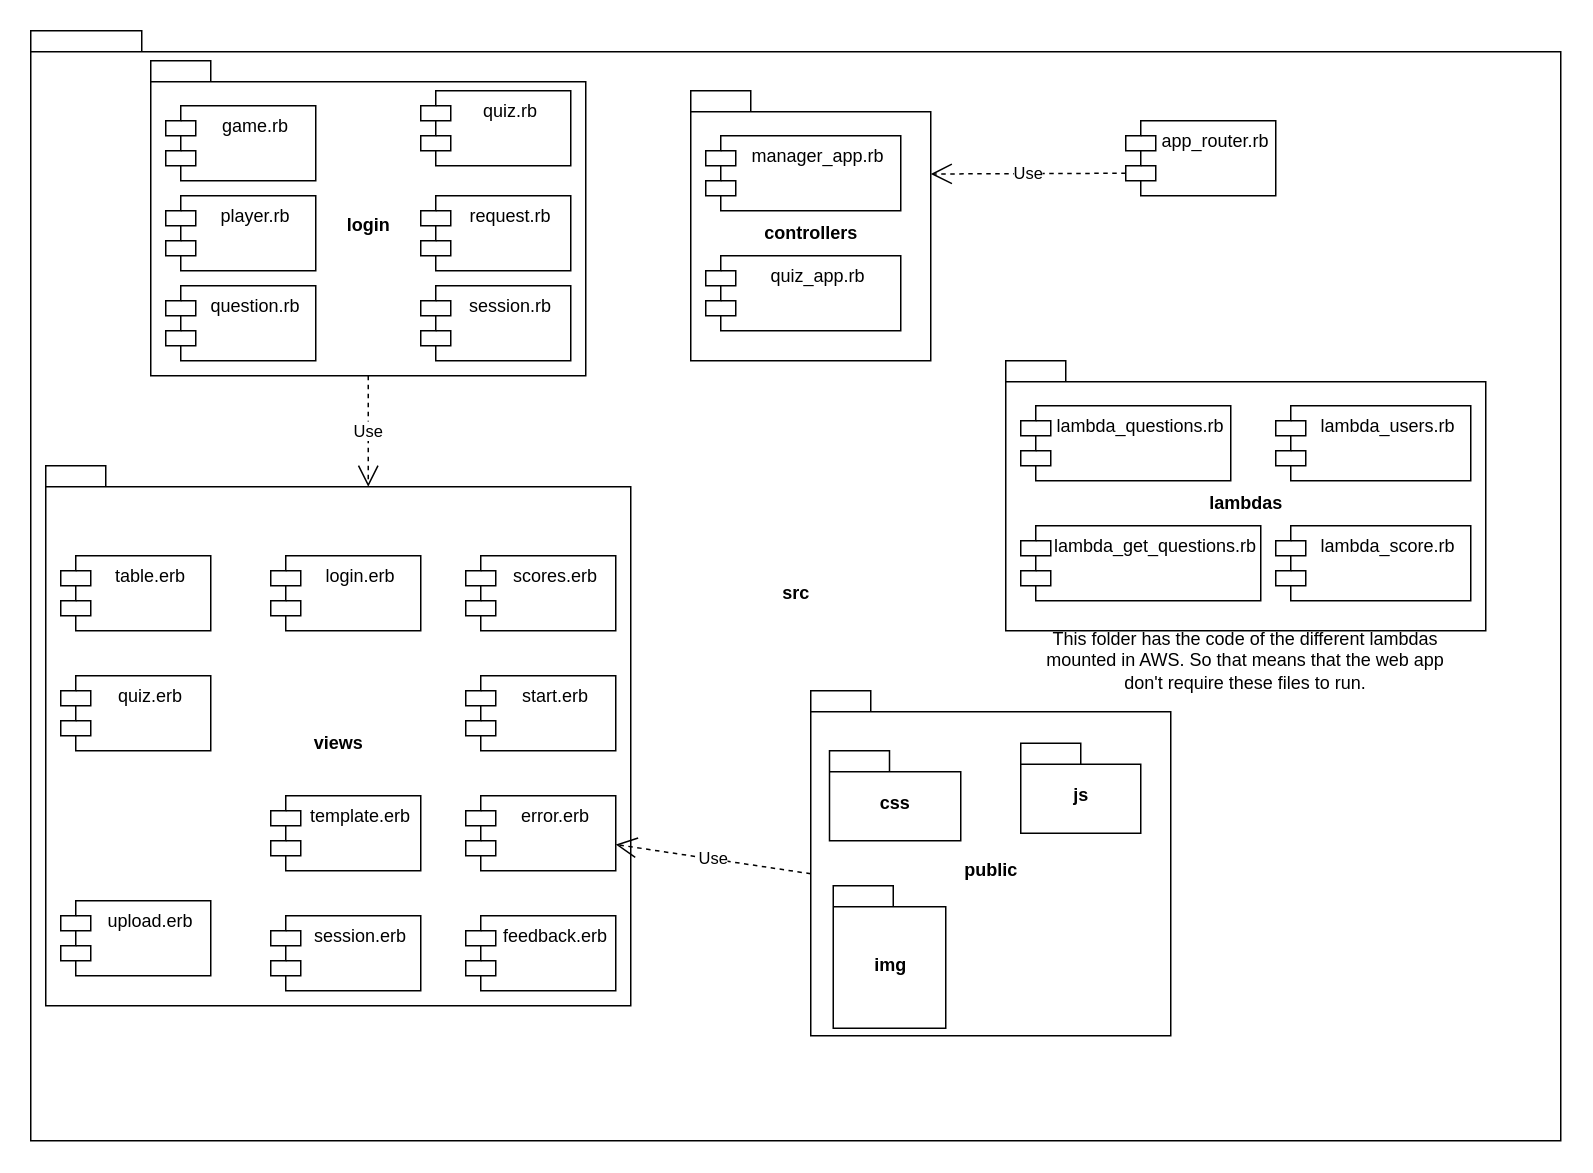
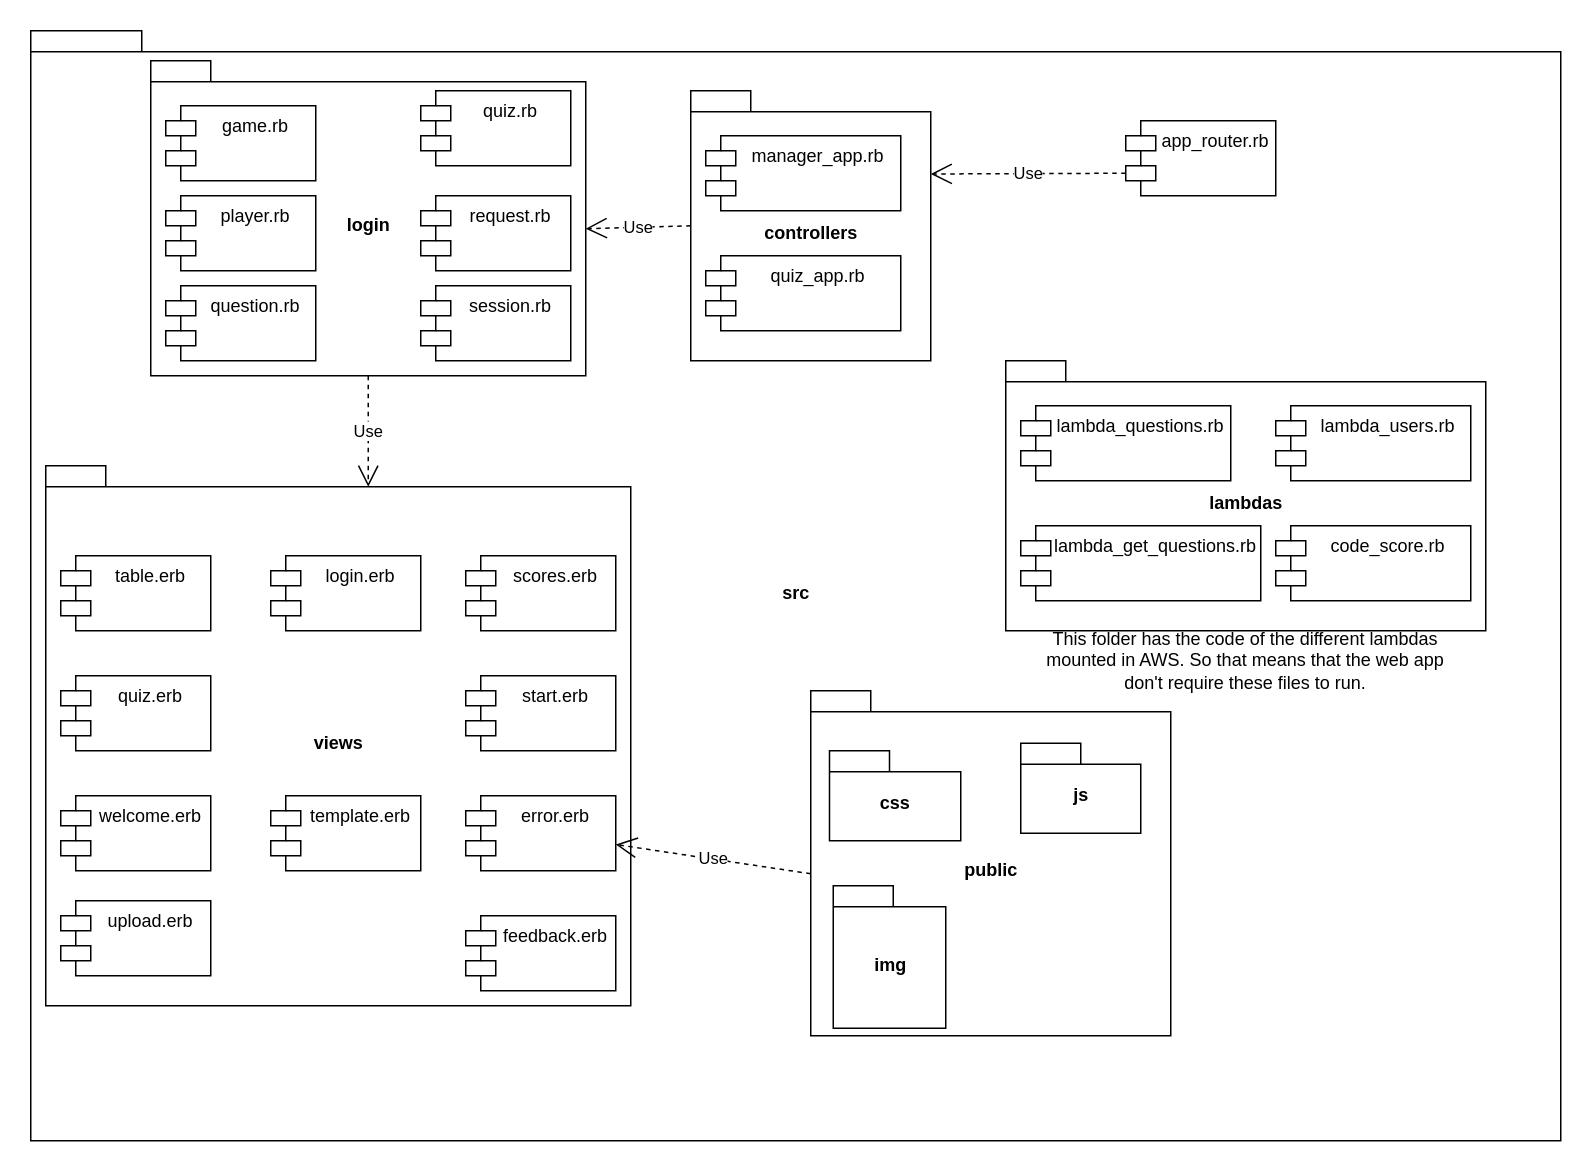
edge "controllers" -> "login": added, label "Use"
node "lambda_score.rb": label "lambda_score.rb" -> "code_score.rb"
node "welcome.erb": added
node "session.erb": removed
